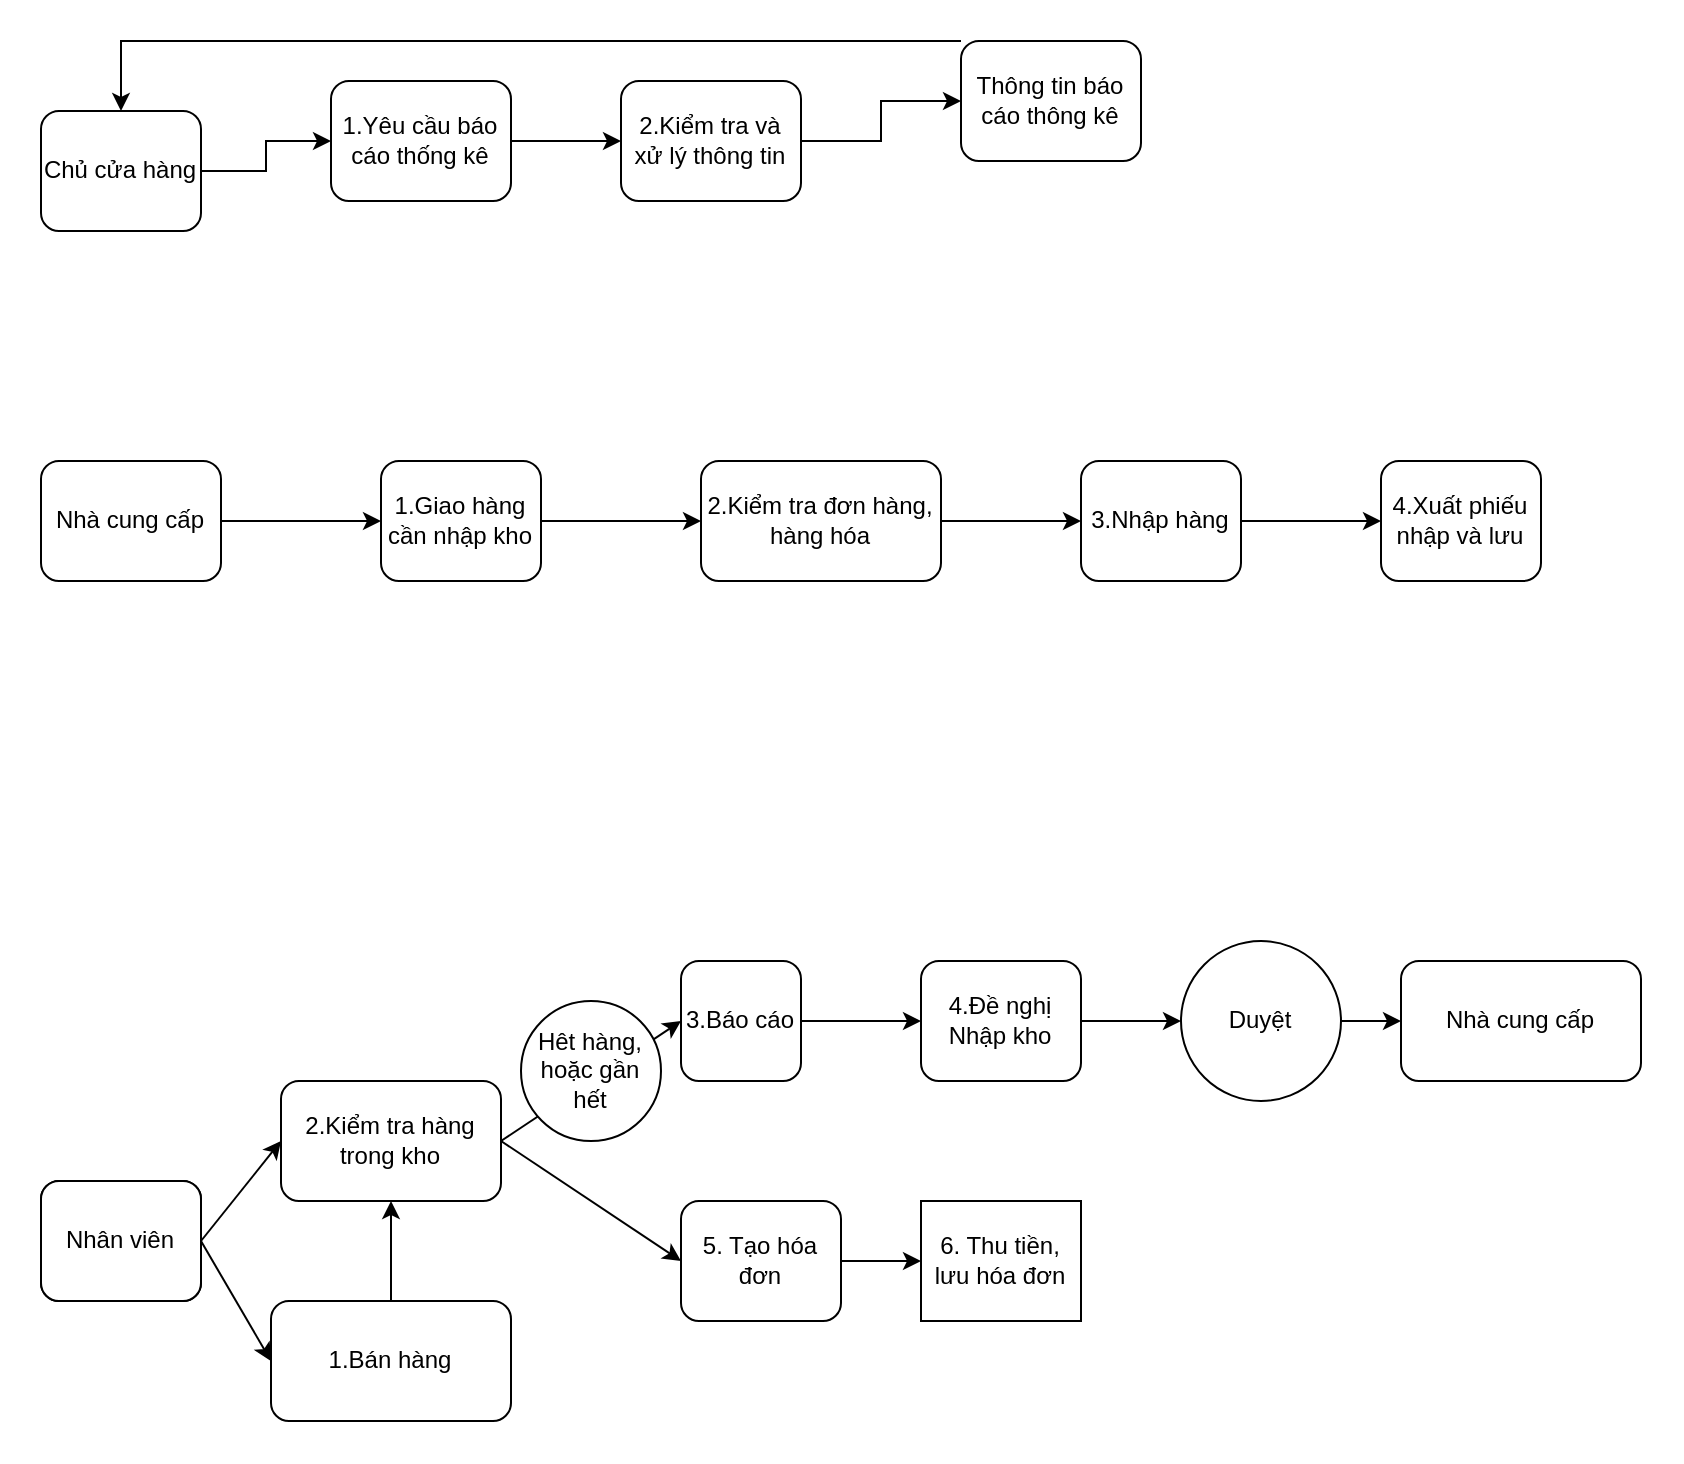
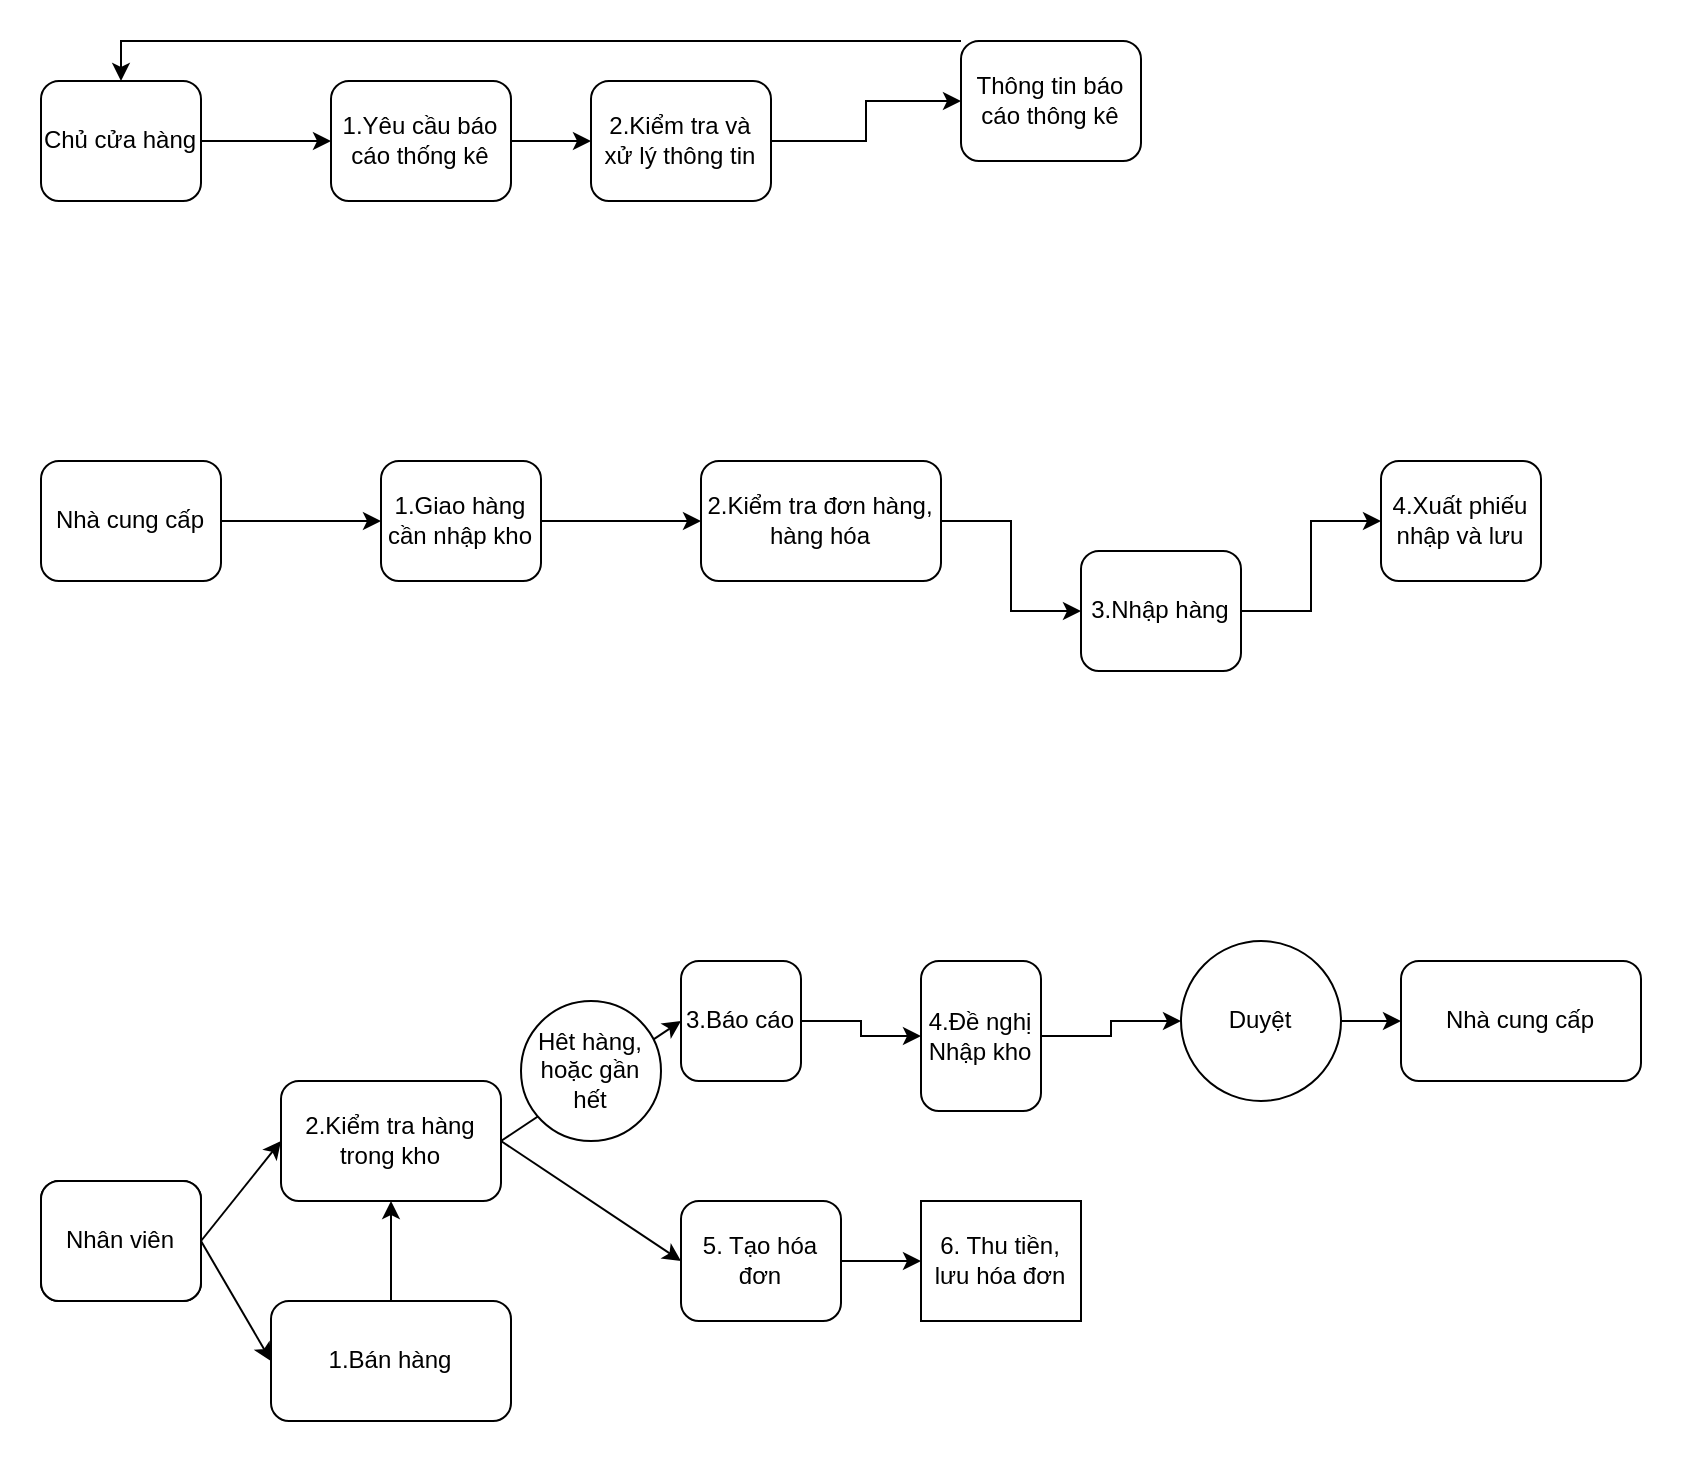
node "2.Kiểm tra và xử lý thông tin": moved (711, 141) -> (681, 141)
node "Chủ cửa hàng": moved (121, 171) -> (121, 141)
node "3.Nhập hàng": moved (1161, 521) -> (1161, 611)
node "4.Đề nghị Nhập kho": size 160x120 -> 120x150
